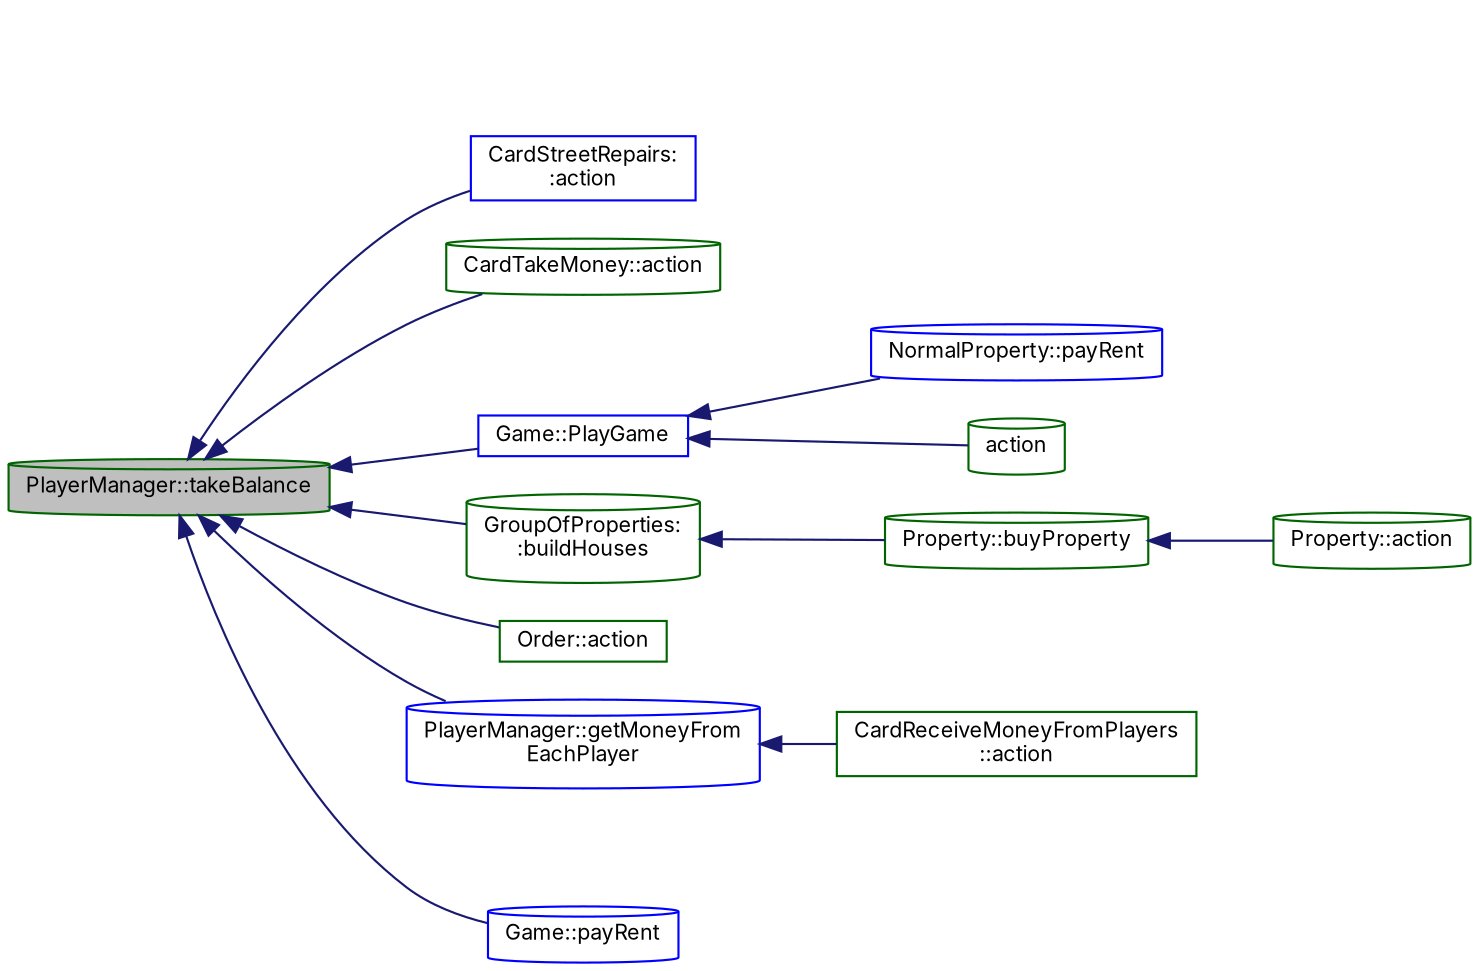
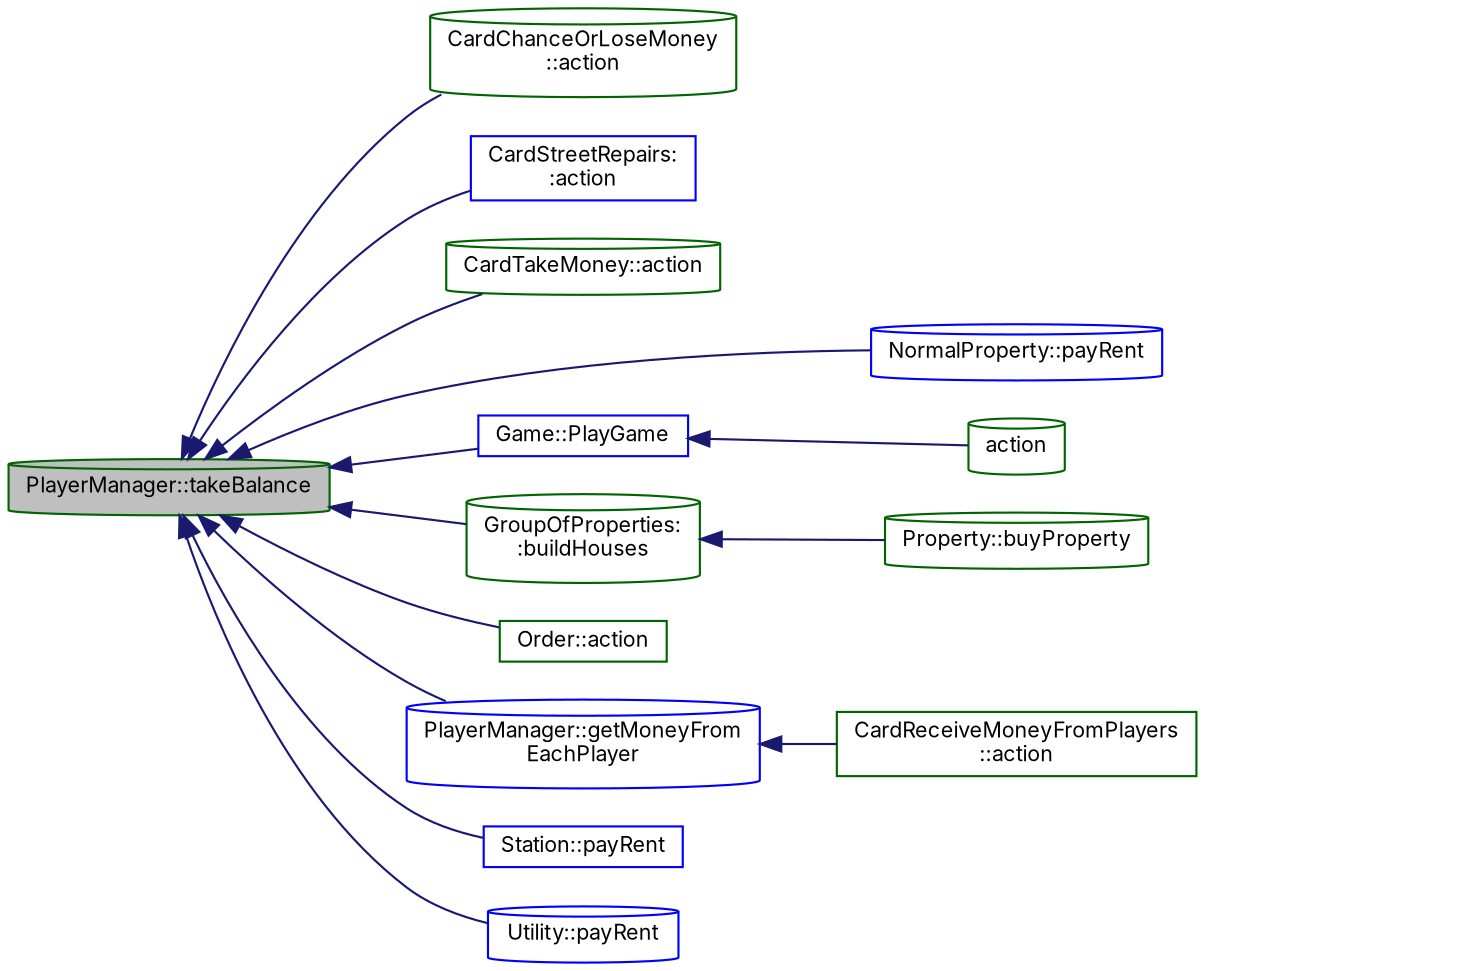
node "CardChanceOrLoseMoney ::action": added
edge "NormalProperty::payRent" -> "Game::PlayGame": now "NormalProperty::payRent" -> "PlayerManager::takeBalance"
node "Property::action": removed
node "Station::payRent": added
node "Game::payRent": label "Game::payRent" -> "Utility::payRent"
